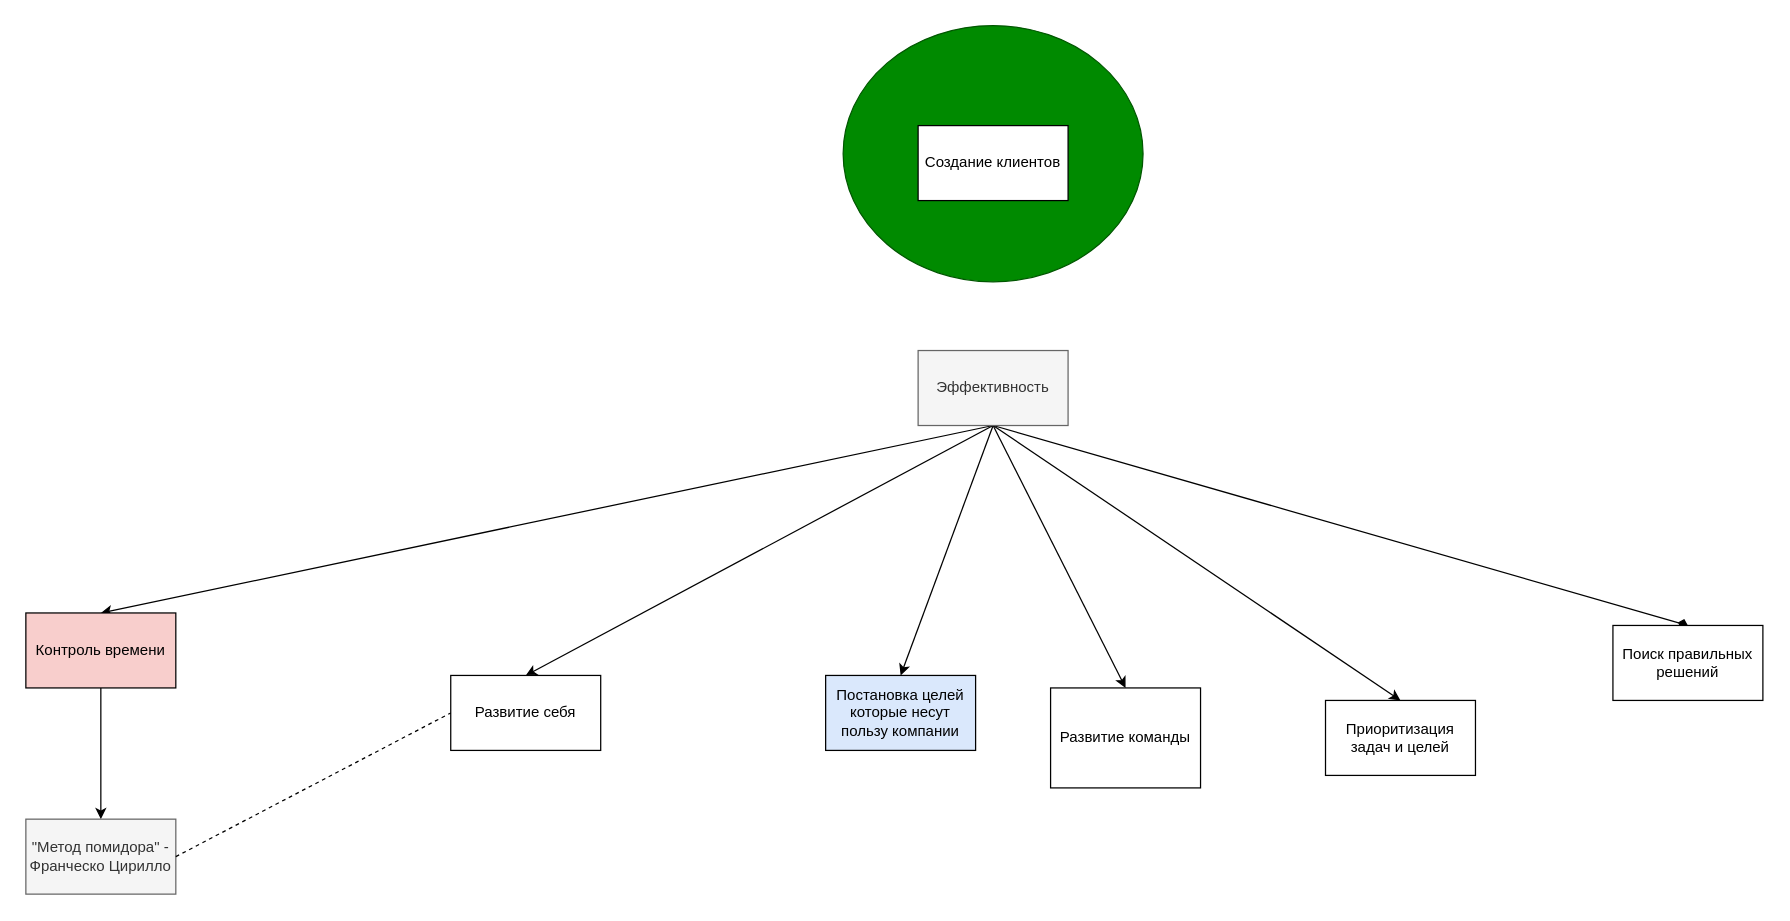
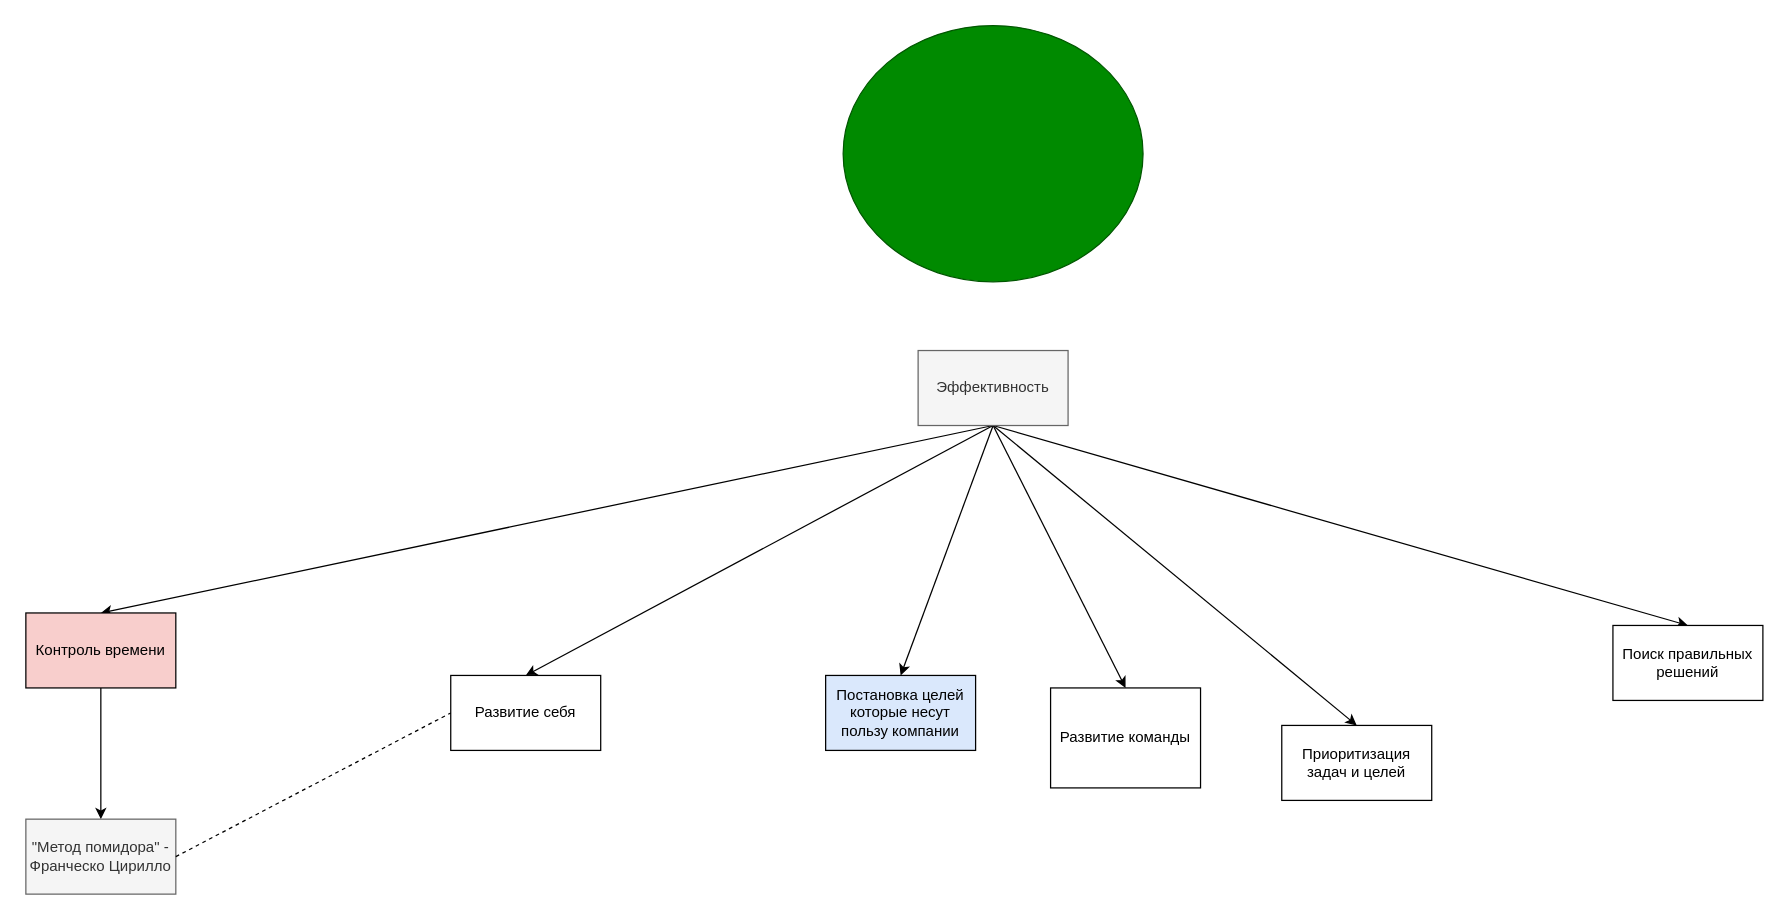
node "Создание клиентов": removed
edge "Эффективность" -> "Поиск правильных решений": arrowhead diamond -> classic
node "Приоритизация задач и целей": moved (1401, 738) -> (1357, 763)
